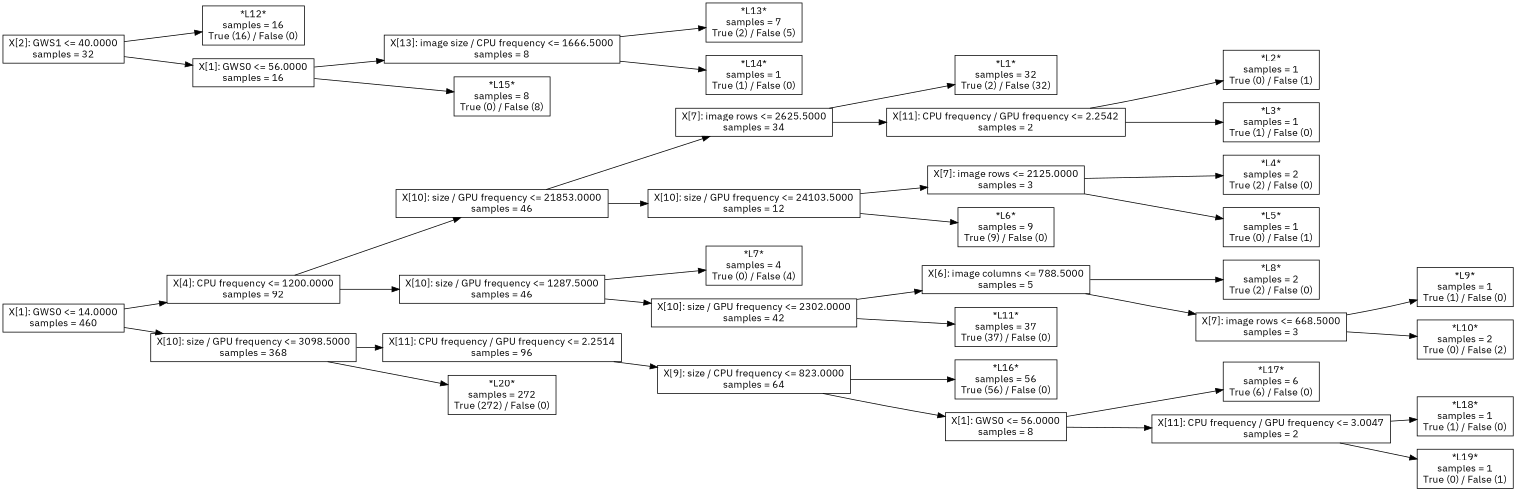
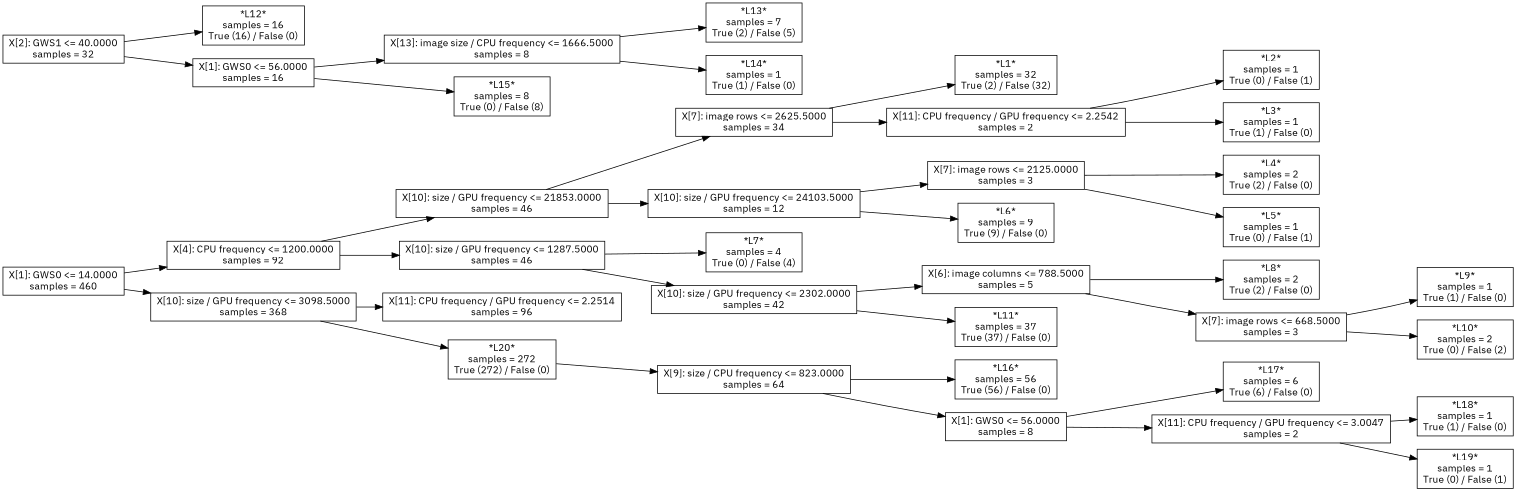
edge "X[11]: CPU frequency / GPU frequency <= 2.2514 samples = 96" -> "X[9]: size / CPU frequency <= 823.0000 samples = 64": now "*L20* samples = 272 True (272) / False (0)" -> "X[9]: size / CPU frequency <= 823.0000 samples = 64"
